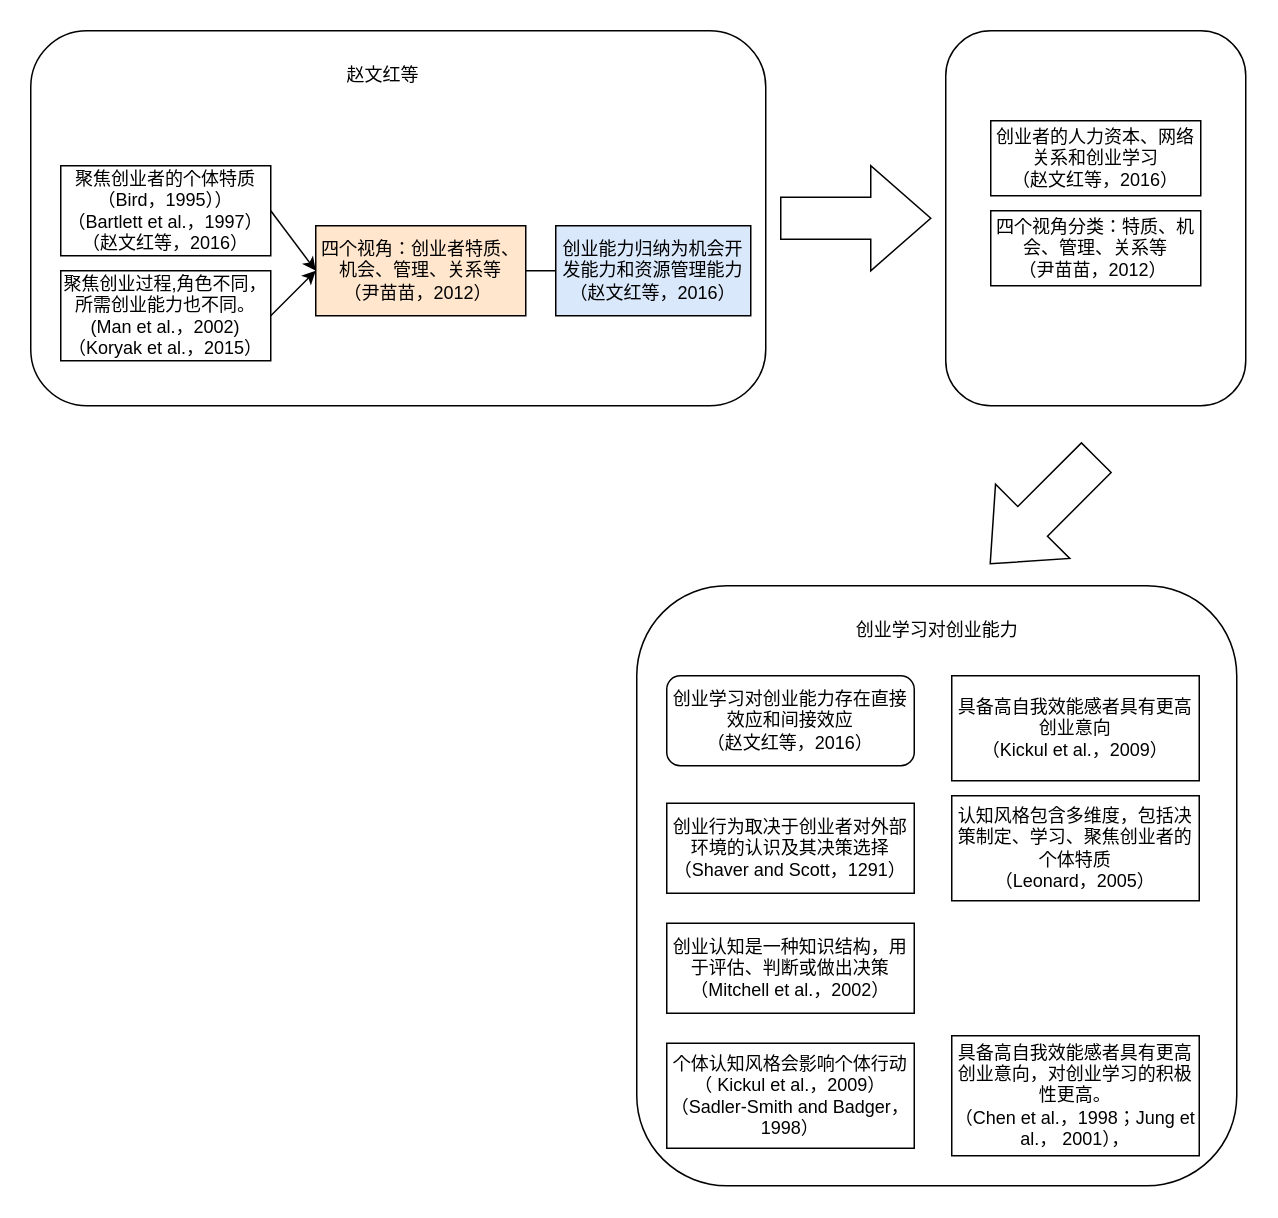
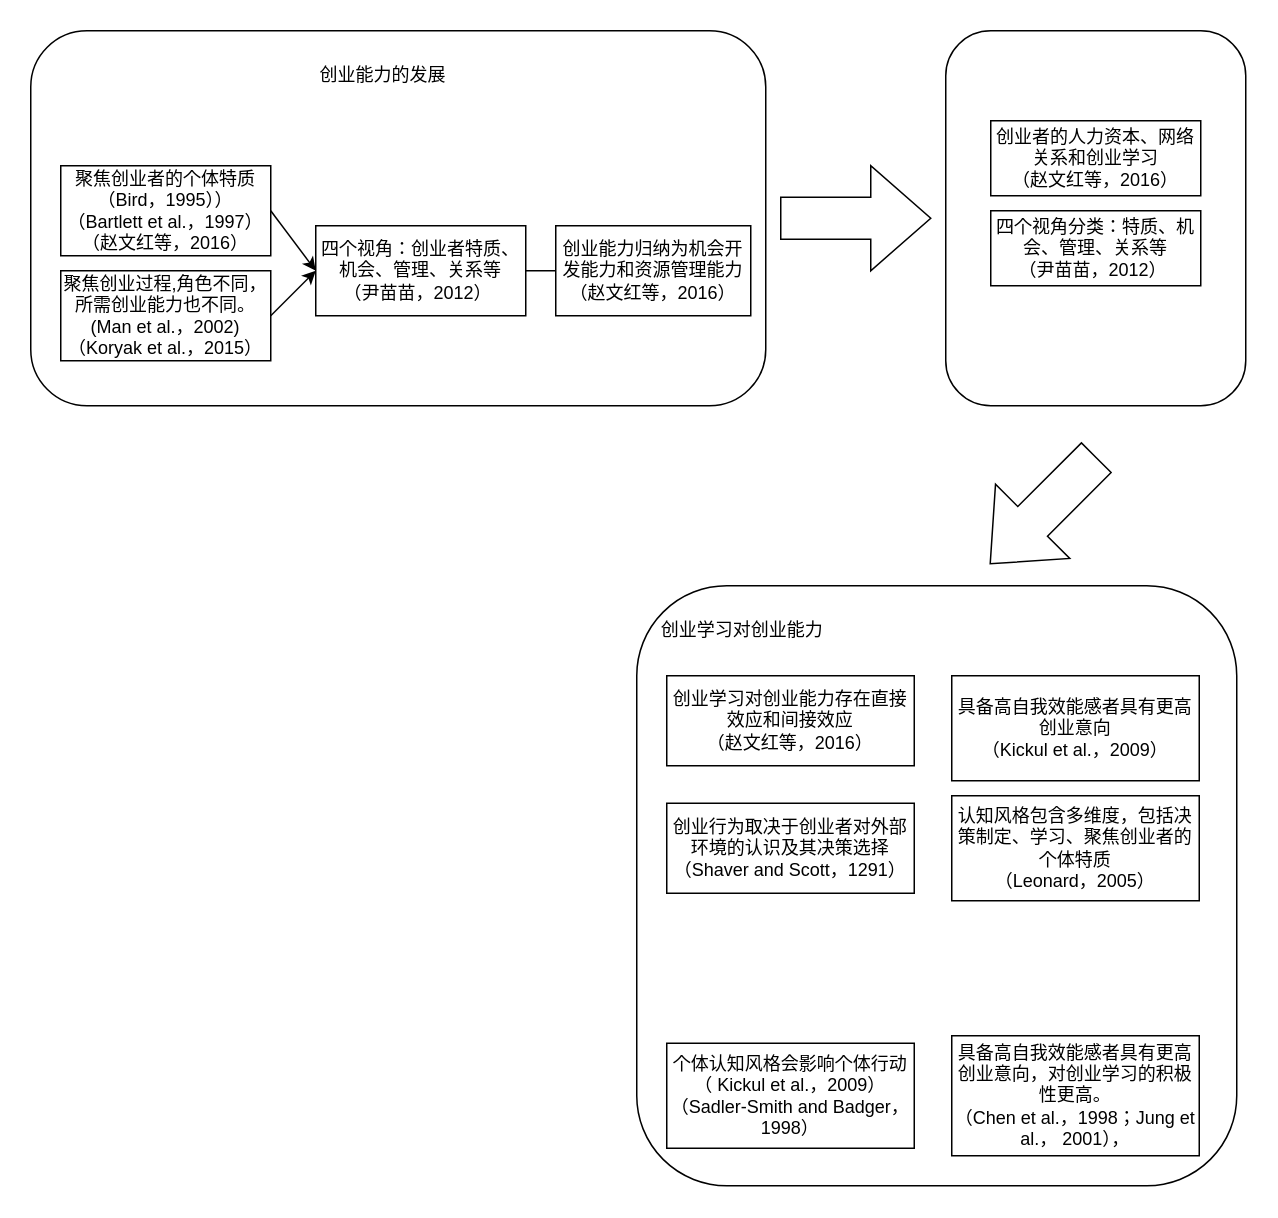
node "赵文红等": label "赵文红等" -> "创业能力的发展"
node "四个视角：创业者特质、机会、管理、关系等 （尹苗苗，2012）": fillcolor #ffe6cc -> #ffffff
node "创业能力归纳为机会开发能力和资源管理能力 （赵文红等，2016）": fillcolor #dae8fc -> #ffffff
node "创业学习对创业能力": moved (937, 631) -> (742, 631)
node "创业学习对创业能力存在直接效应和间接效应 （赵文红等，2016）": shape rounded rectangle -> rectangle
node "创业认知是一种知识结构，用于评估、判断或做出决策 （Mitchell et al.，2002）": removed
